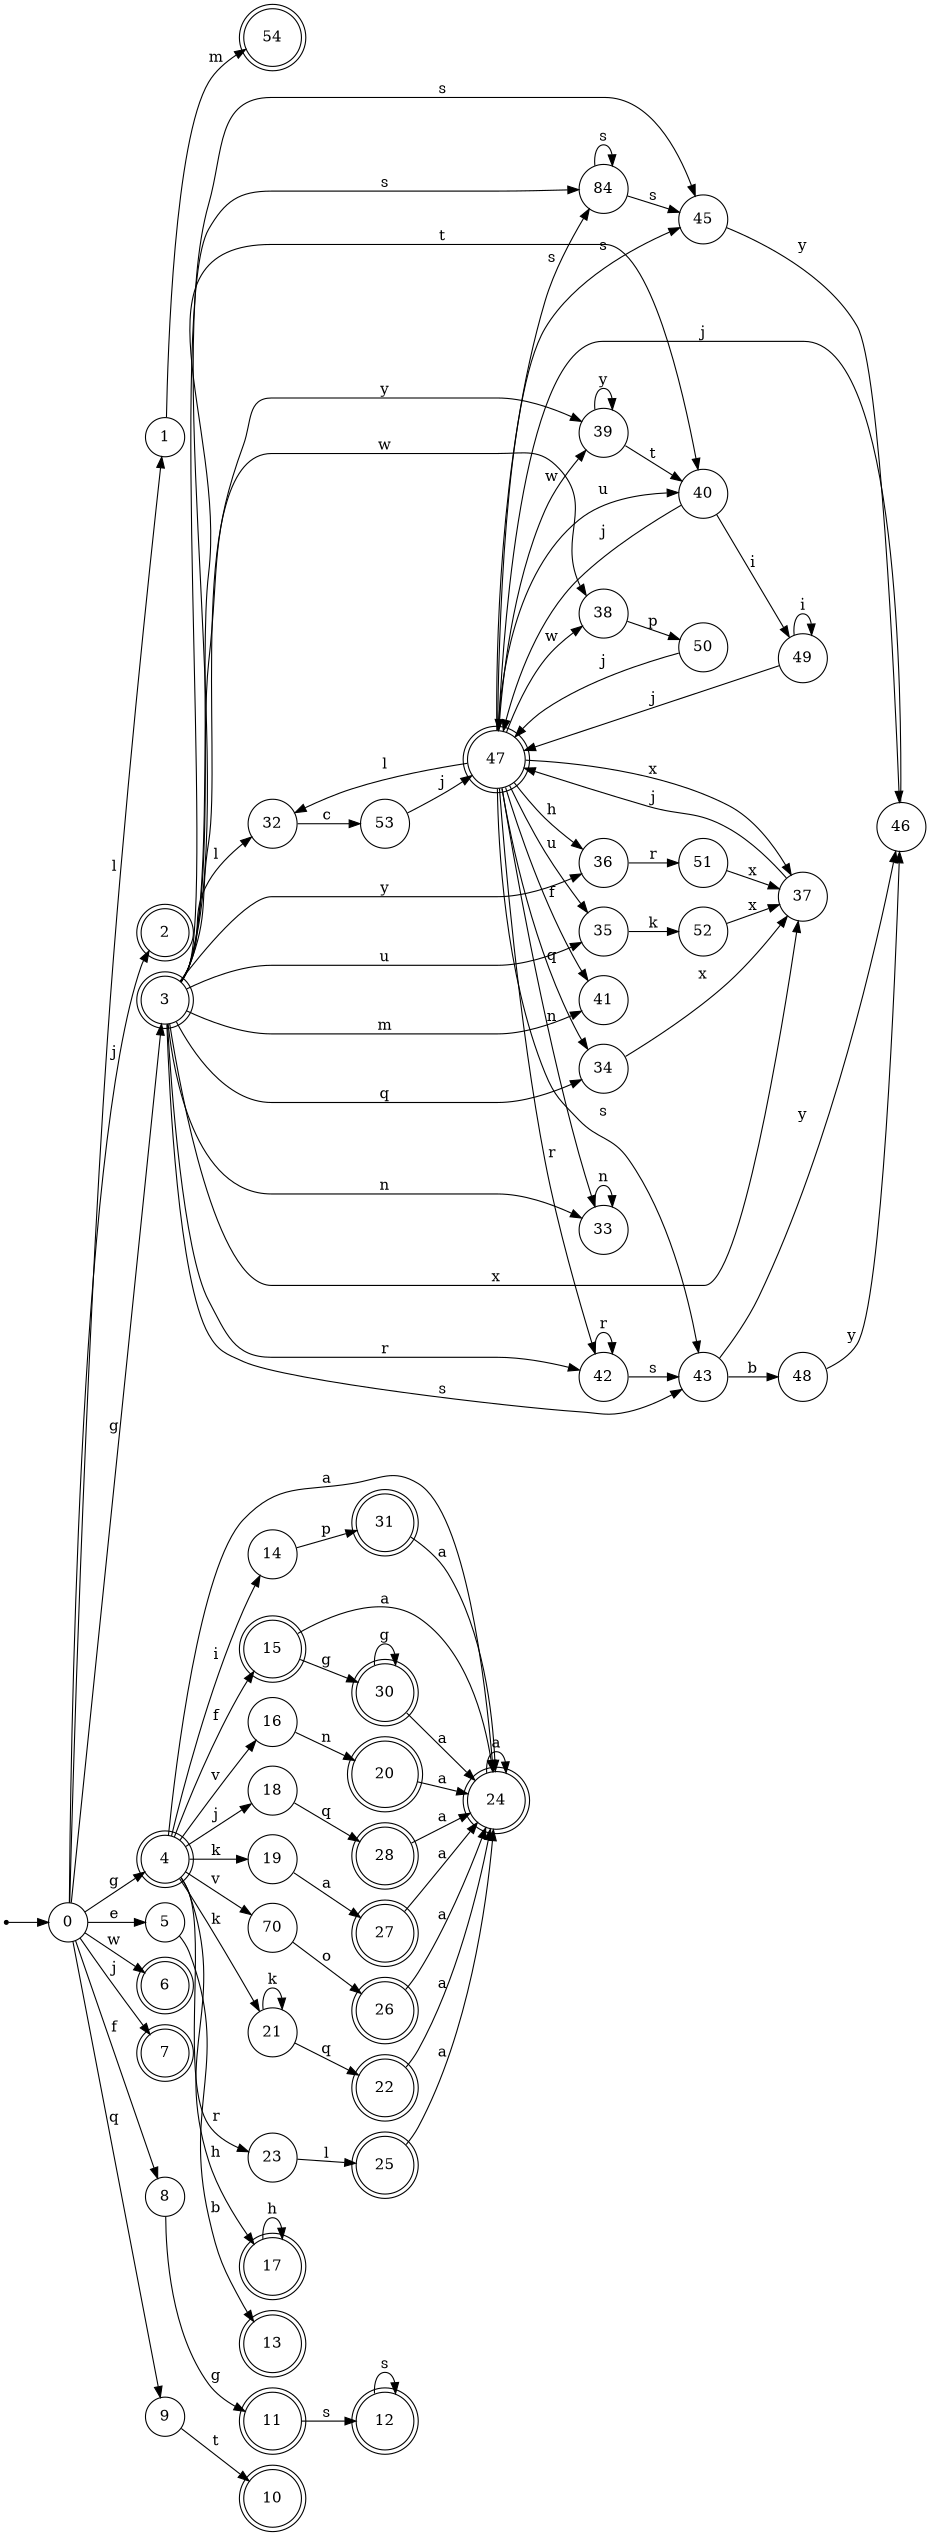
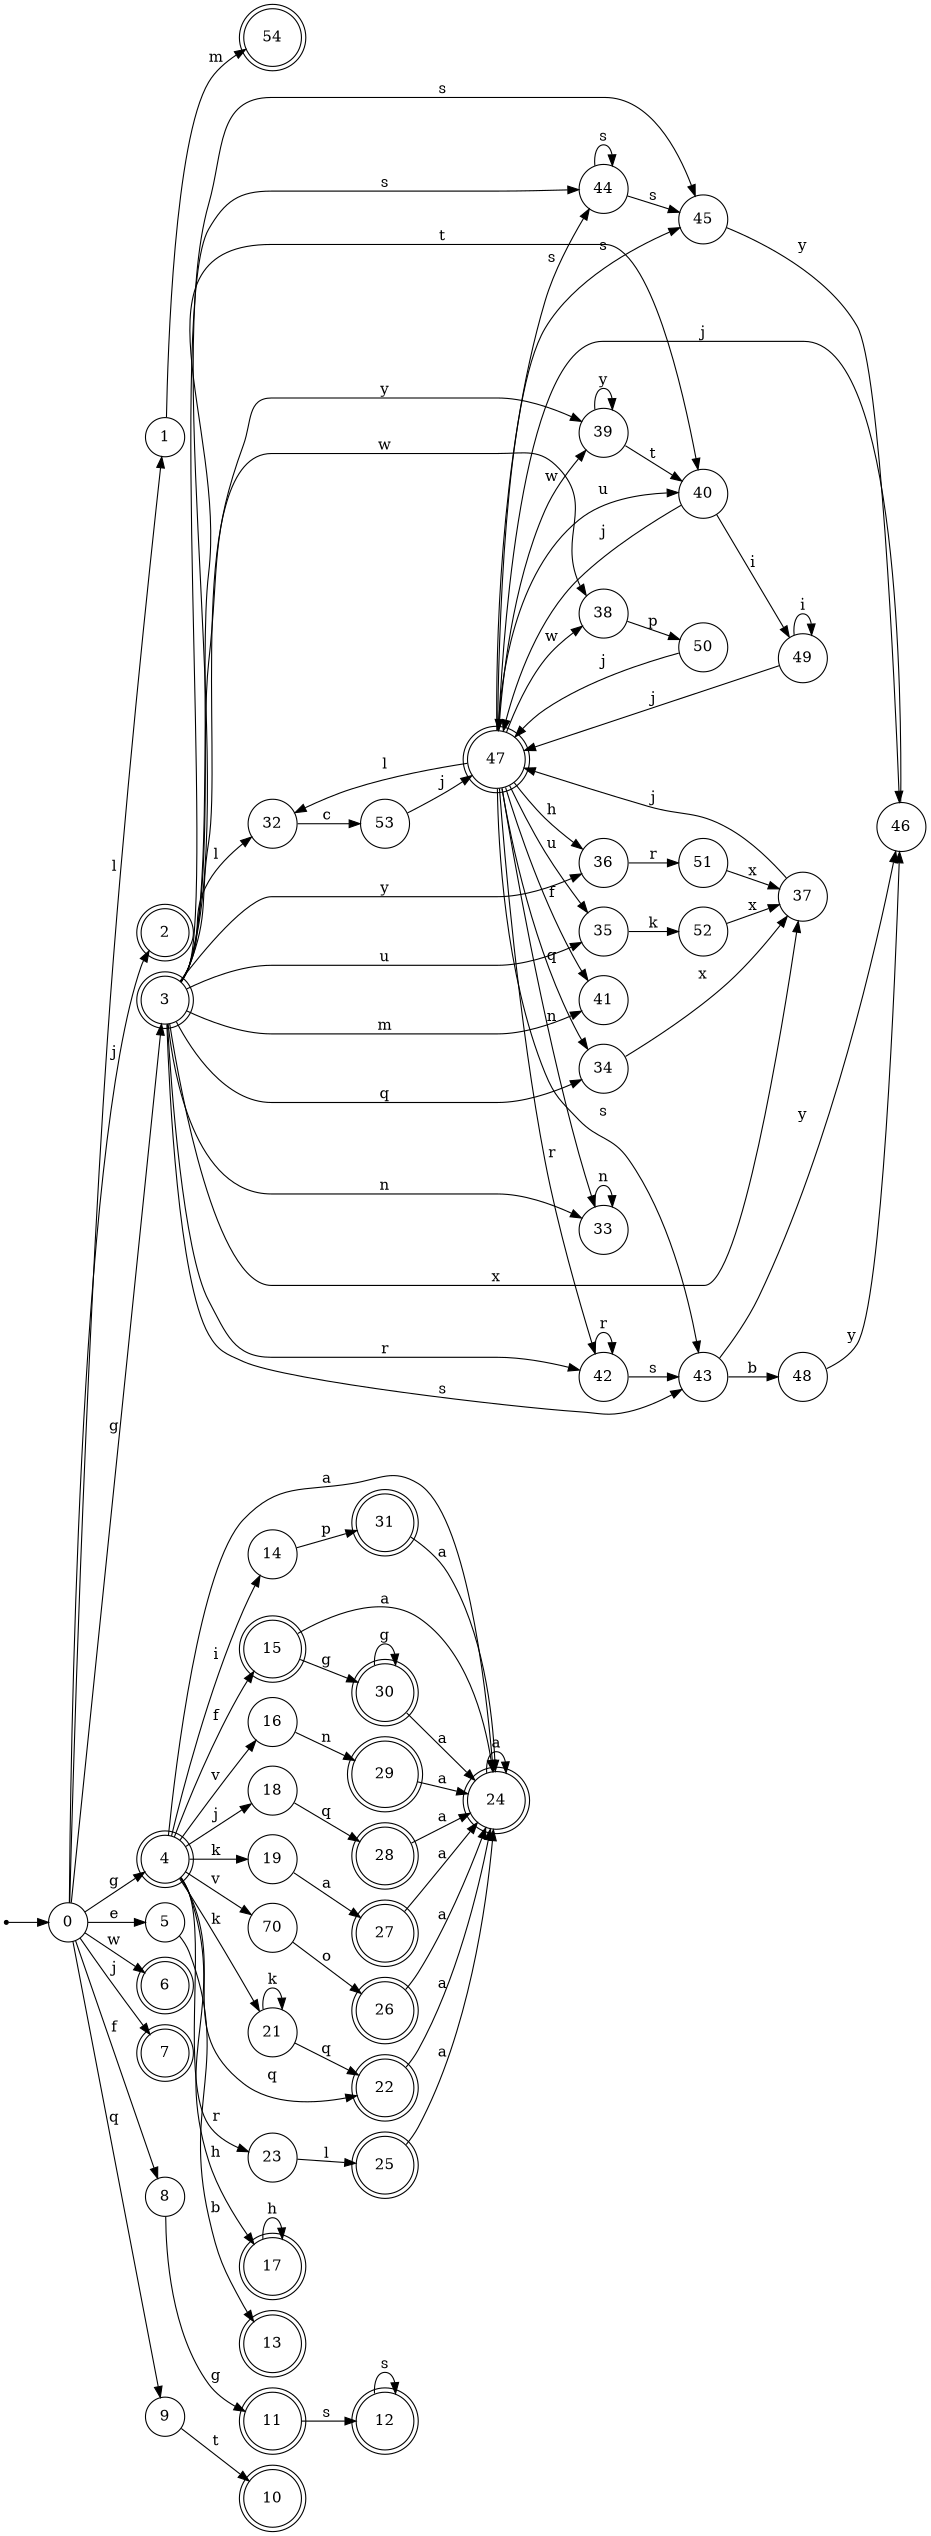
node "84": label "84" -> "44"
edge "47" -> "37": removed, label "x"
node "20": label "20" -> "29"
edge "4" -> "22": added, label "q"
